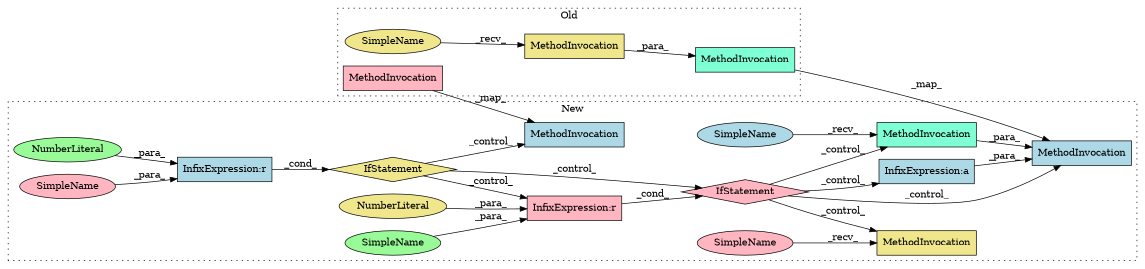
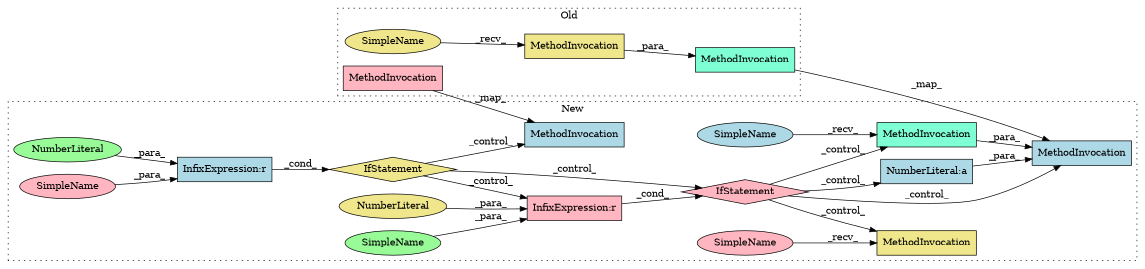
node "InfixExpression:a": label "InfixExpression:a" -> "NumberLiteral:a"
